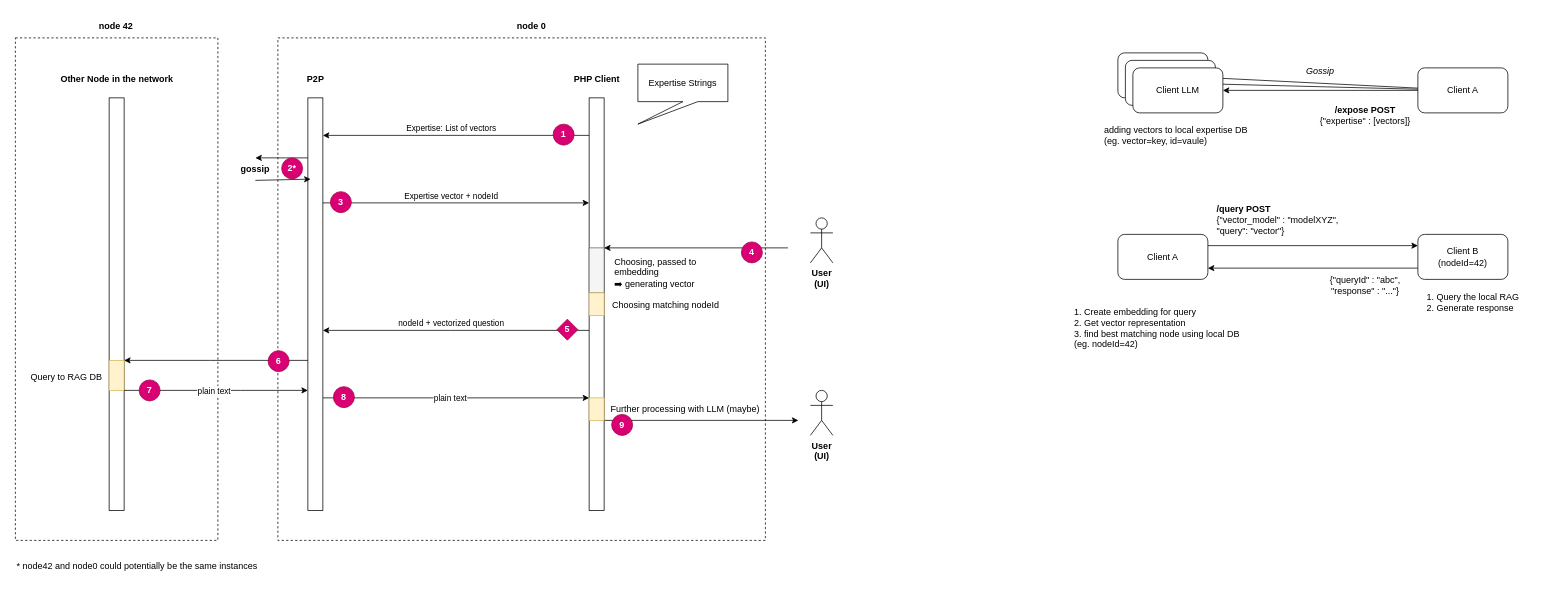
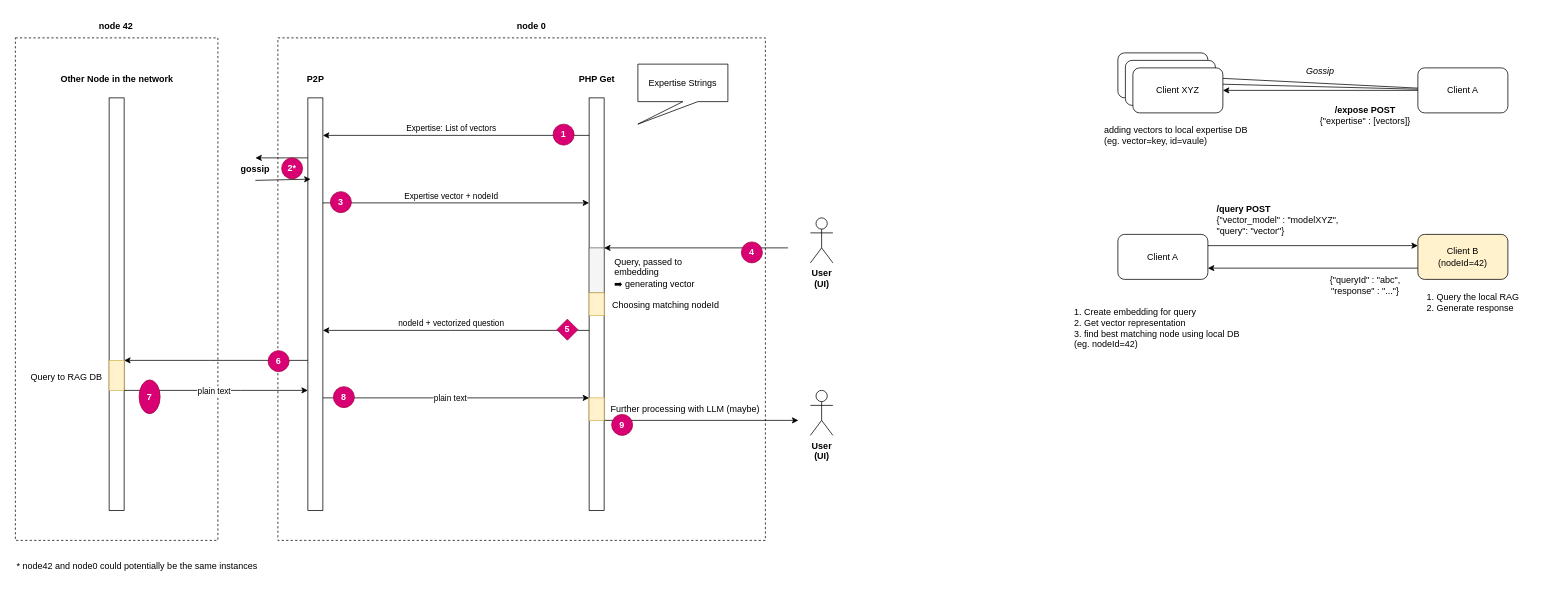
node "PHP Client": label "PHP Client" -> "PHP Get"
node "Client LLM": label "Client LLM" -> "Client XYZ"
node "Client B (nodeId=42)": fillcolor #ffffff -> #fff2cc
node "Choosing, passed to embedding ➡️ generating vector": label "Choosing, passed to embedding ➡️ generating vector" -> "Query, passed to embedding ➡️ generating vector"
node "7": size 21x21 -> 21x34
